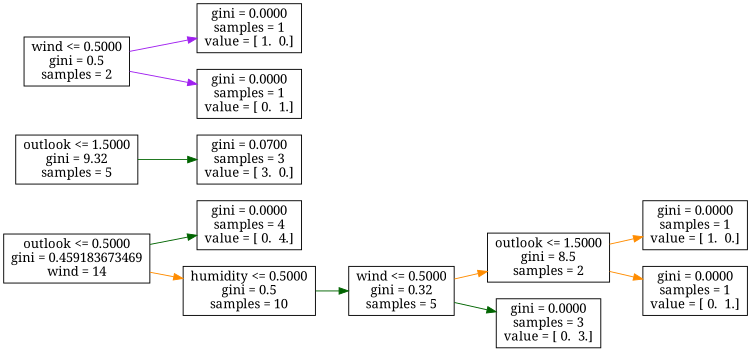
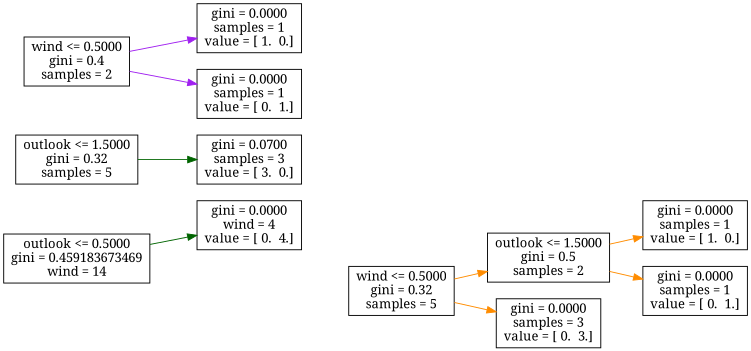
node "wind <= 0.5000 gini = 0.5 samples = 2": label "wind <= 0.5000 gini = 0.5 samples = 2" -> "wind <= 0.5000 gini = 0.4 samples = 2"
node "outlook <= 1.5000 gini = 9.32 samples = 5": label "outlook <= 1.5000 gini = 9.32 samples = 5" -> "outlook <= 1.5000 gini = 0.32 samples = 5"
node "gini = 0.0000 samples = 4 value = [ 0.  4.]": label "gini = 0.0000 samples = 4 value = [ 0.  4.]" -> "gini = 0.0000 wind = 4 value = [ 0.  4.]"
node "outlook <= 1.5000 gini = 8.5 samples = 2": label "outlook <= 1.5000 gini = 8.5 samples = 2" -> "outlook <= 1.5000 gini = 0.5 samples = 2"
node "humidity <= 0.5000 gini = 0.5 samples = 10": removed
edge "wind <= 0.5000 gini = 0.32 samples = 5" -> "gini = 0.0000 samples = 3 value = [ 0.  3.]": color darkgreen -> darkorange
